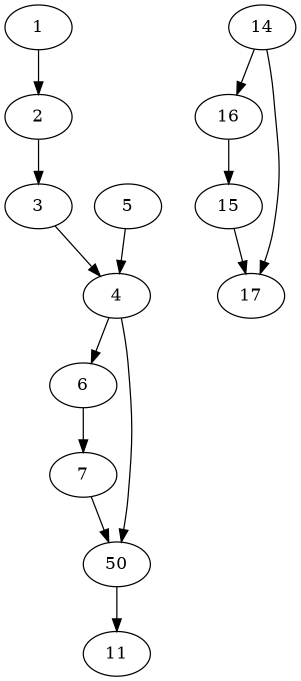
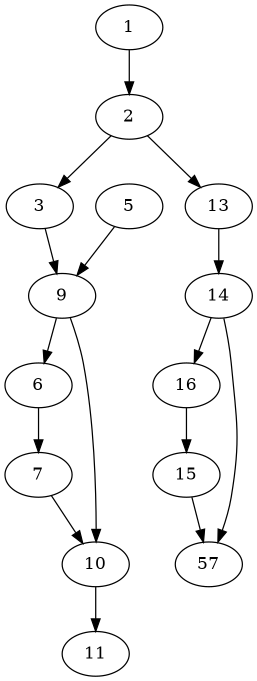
node "13": added
node "4": label "4" -> "9"
node "17": label "17" -> "57"
node "50": label "50" -> "10"
